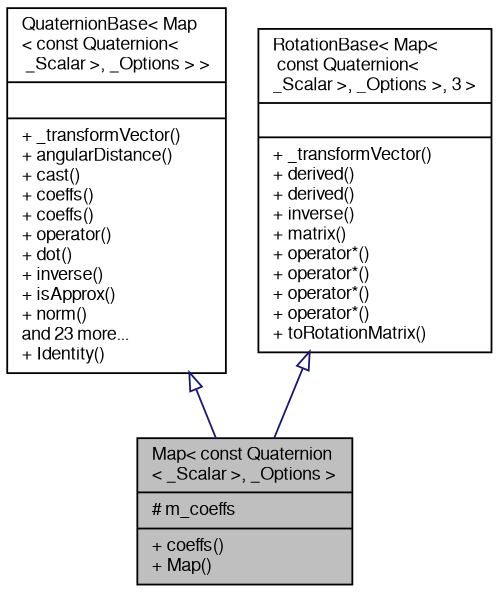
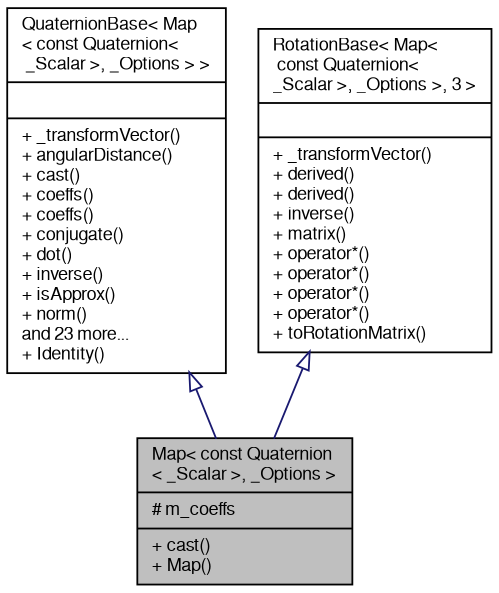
node "QuaternionBase< Map": text "+ operator()" -> "+ conjugate()"
node "Map< const Quaternion": text "+ coeffs()" -> "+ cast()"
